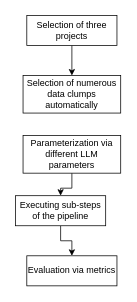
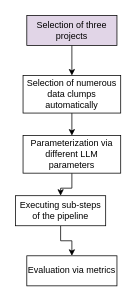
node "Selection of three projects": fillcolor #ffffff -> #e1d5e7
edge "Selection of numerous data clumps automatically" -> "Parameterization via different LLM parameters": added
